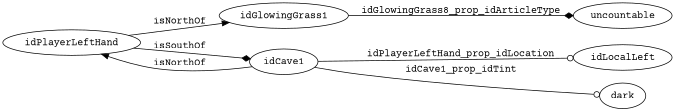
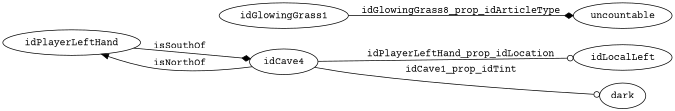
edge "idPlayerLeftHand" -> "idGlowingGrass1": removed, label "isNorthOf"
node "idCave1": label "idCave1" -> "idCave4"
